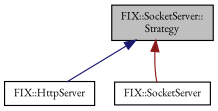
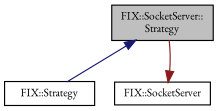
edge "FIX::SocketServer" -> "FIX::SocketServer:: Strategy": reversed
node "FIX::HttpServer": label "FIX::HttpServer" -> "FIX::Strategy"
